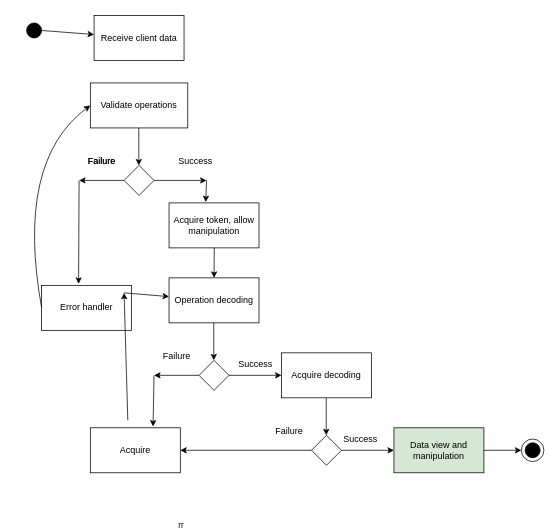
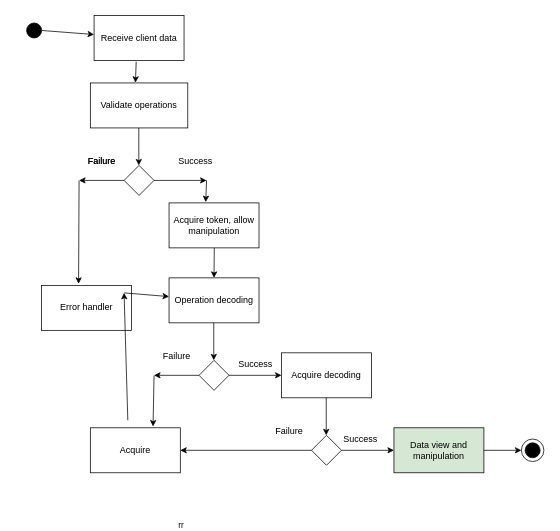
edge "Receive client data" -> "Validate operations": added
edge "Error handler" -> "Validate operations": removed
